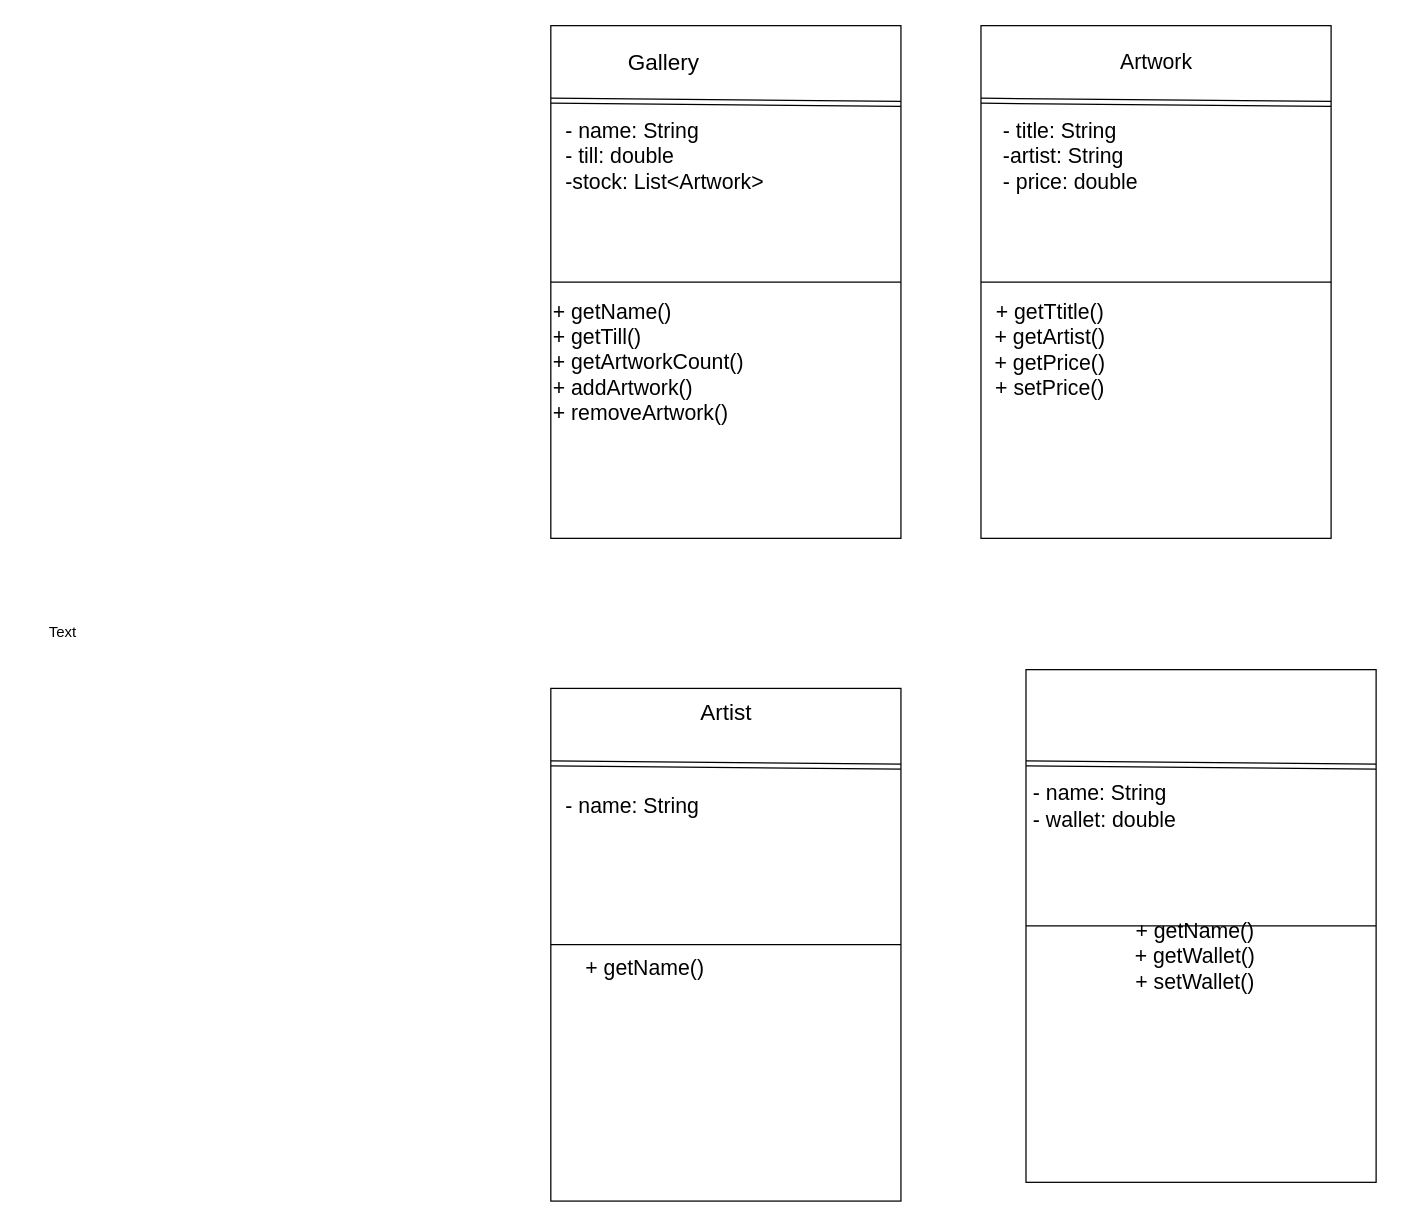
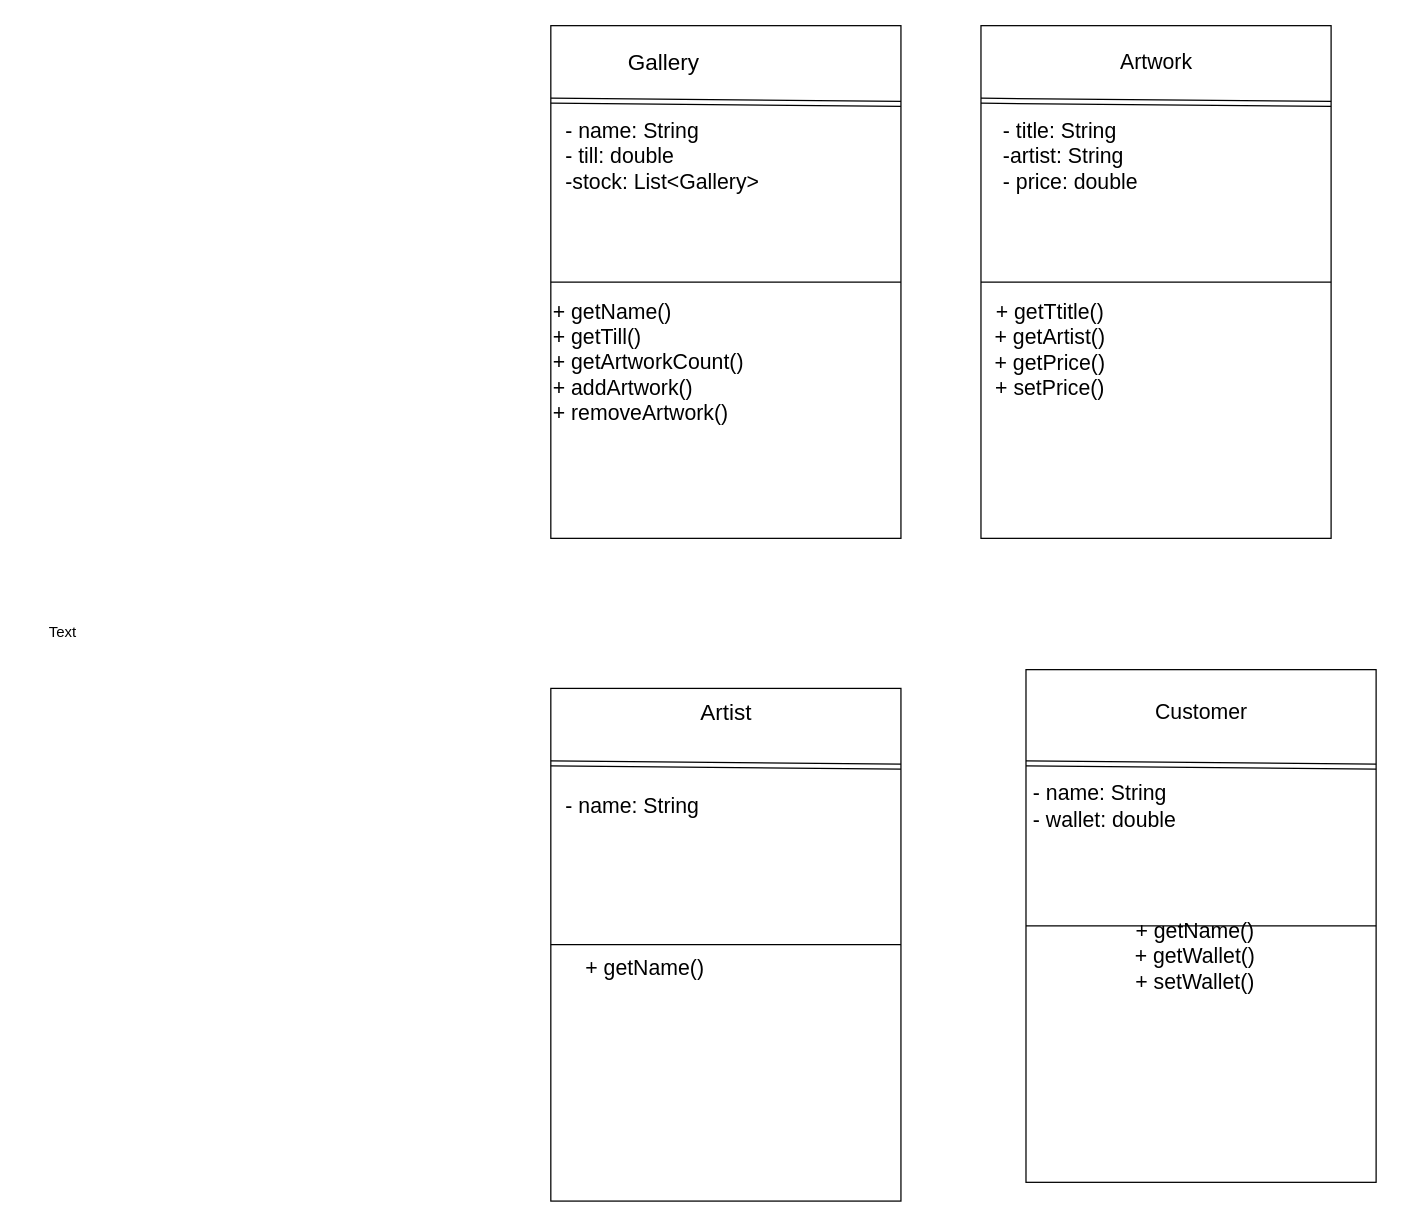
node "- name: String- till: double-stock: List<Artwork>": label "- name: String- till: double-stock: List<Artwork>" -> "- name: String- till: double-stock: List<Gallery>"
node "Customer": added
